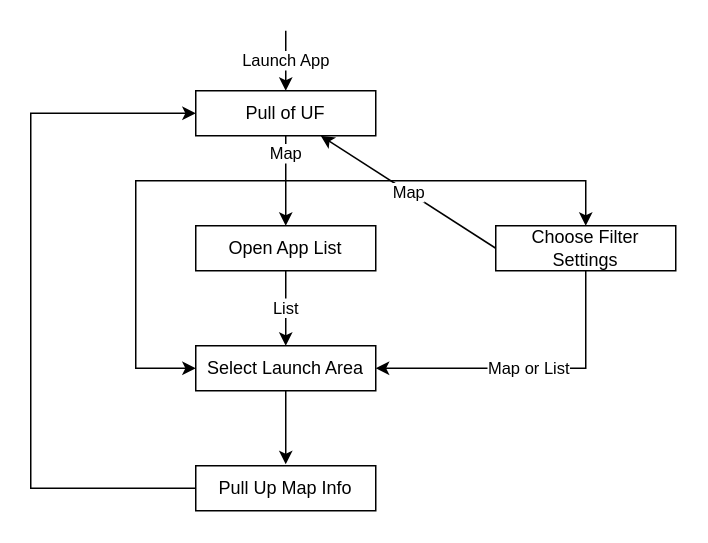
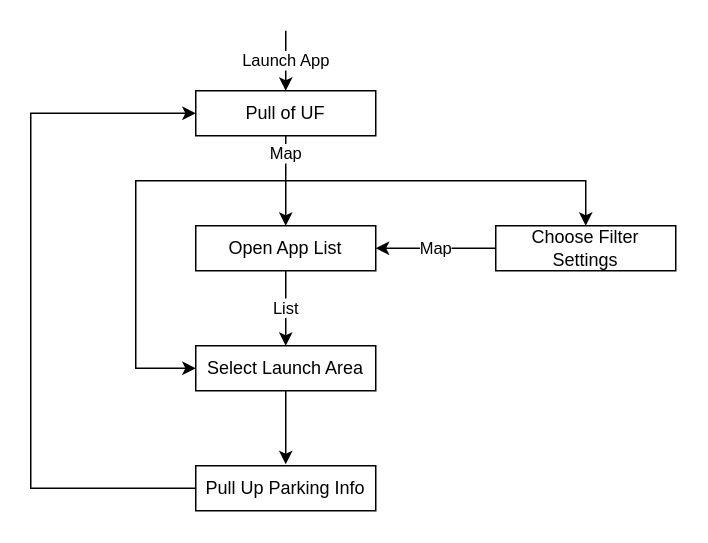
edge "Choose Filter Settings" -> "Pull of UF": now "Choose Filter Settings" -> "Open App List"
edge "Choose Filter Settings" -> "Select Launch Area": removed, label "Map or List"
node "Pull Up Map Info": label "Pull Up Map Info" -> "Pull Up Parking Info"
